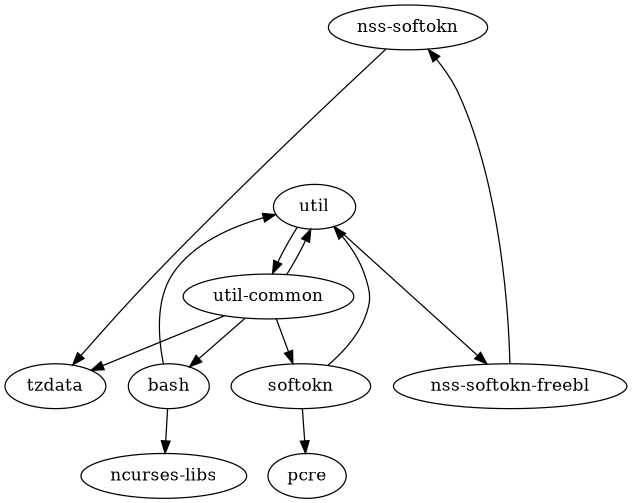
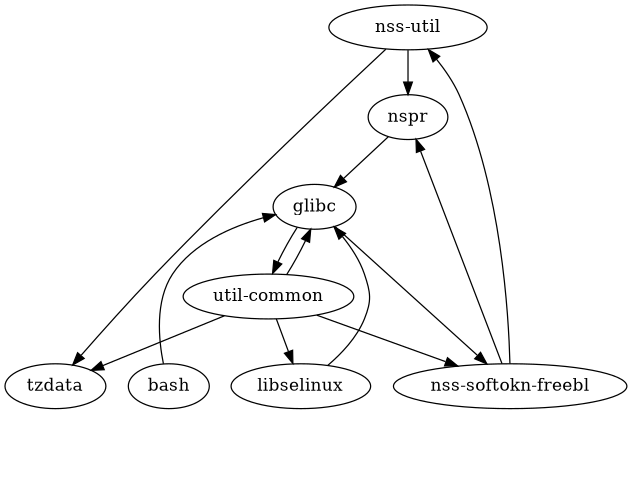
node "nss-softokn": label "nss-softokn" -> "nss-util"
node "nspr": added
node "util": label "util" -> "glibc"
edge "util-common" -> "bash": now "util-common" -> "nss-softokn-freebl"
node "softokn": label "softokn" -> "libselinux"
node "ncurses-libs": removed
node "pcre": removed
